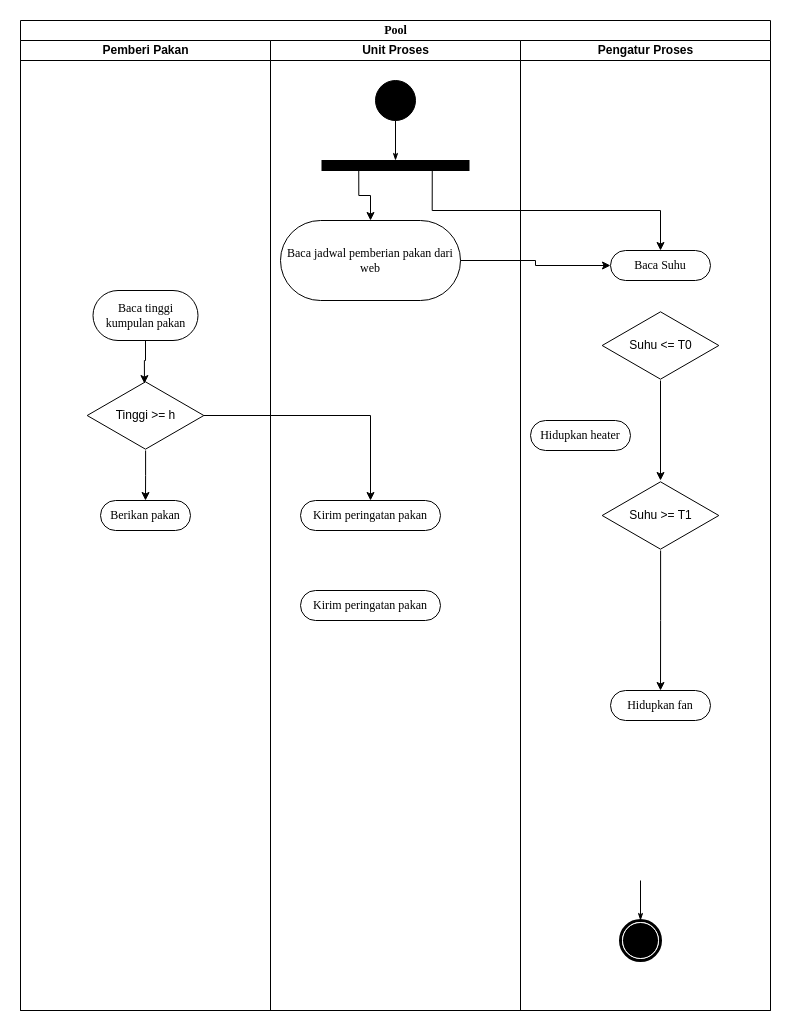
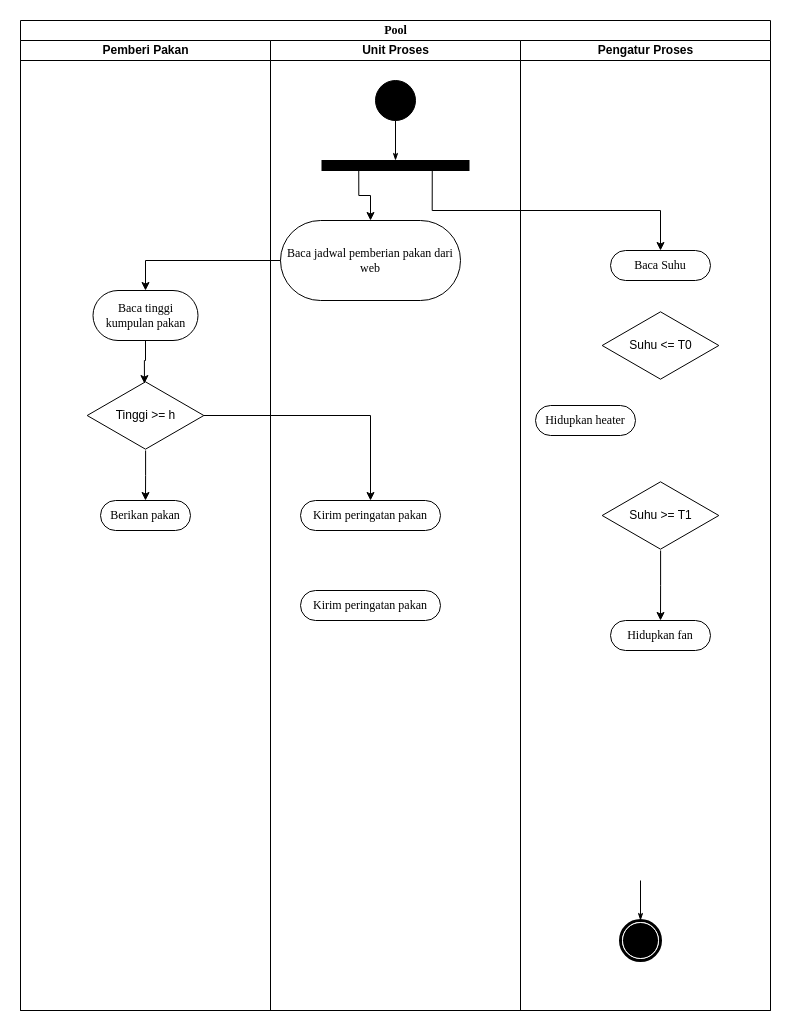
edge "Baca jadwal pemberian pakan dari web" -> "Baca Suhu": now "Baca jadwal pemberian pakan dari web" -> "Baca tinggi kumpulan pakan"
edge "Suhu <= T0" -> "Suhu >= T1": removed
node "Hidupkan heater": moved (581, 436) -> (586, 421)
node "Hidupkan fan": moved (661, 706) -> (661, 636)
